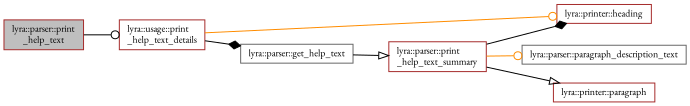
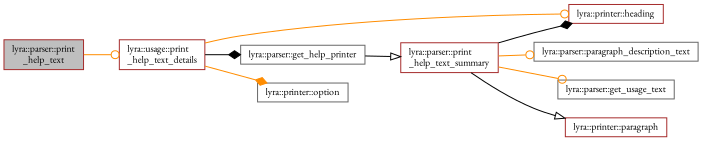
edge "lyra::parser::print _help_text" -> "lyra::usage::print _help_text_details": color black -> darkorange
node "lyra::parser::get_help_text": label "lyra::parser::get_help_text" -> "lyra::parser::get_help_printer"
node "lyra::parser::get_usage_text": added
node "lyra::printer::option": added
